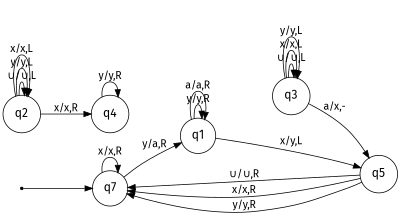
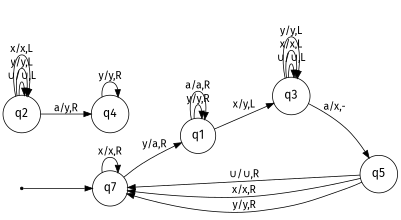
edge "q2" -> "q4": label "x/x,R" -> "a/y,R"
edge "q1" -> "q5": now "q1" -> "q3"
